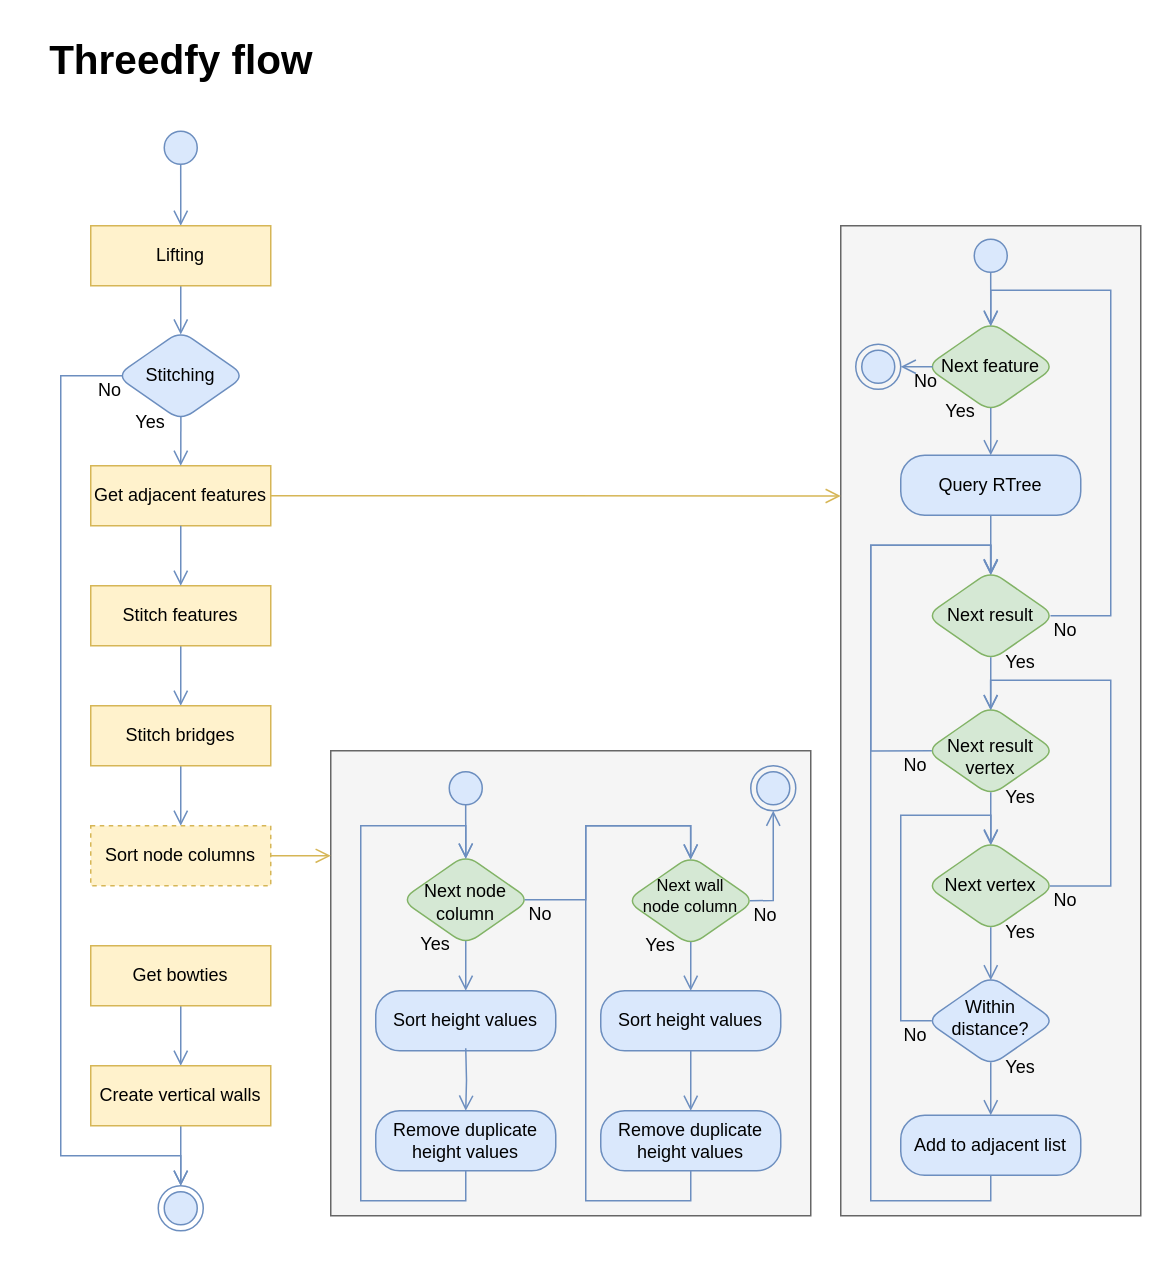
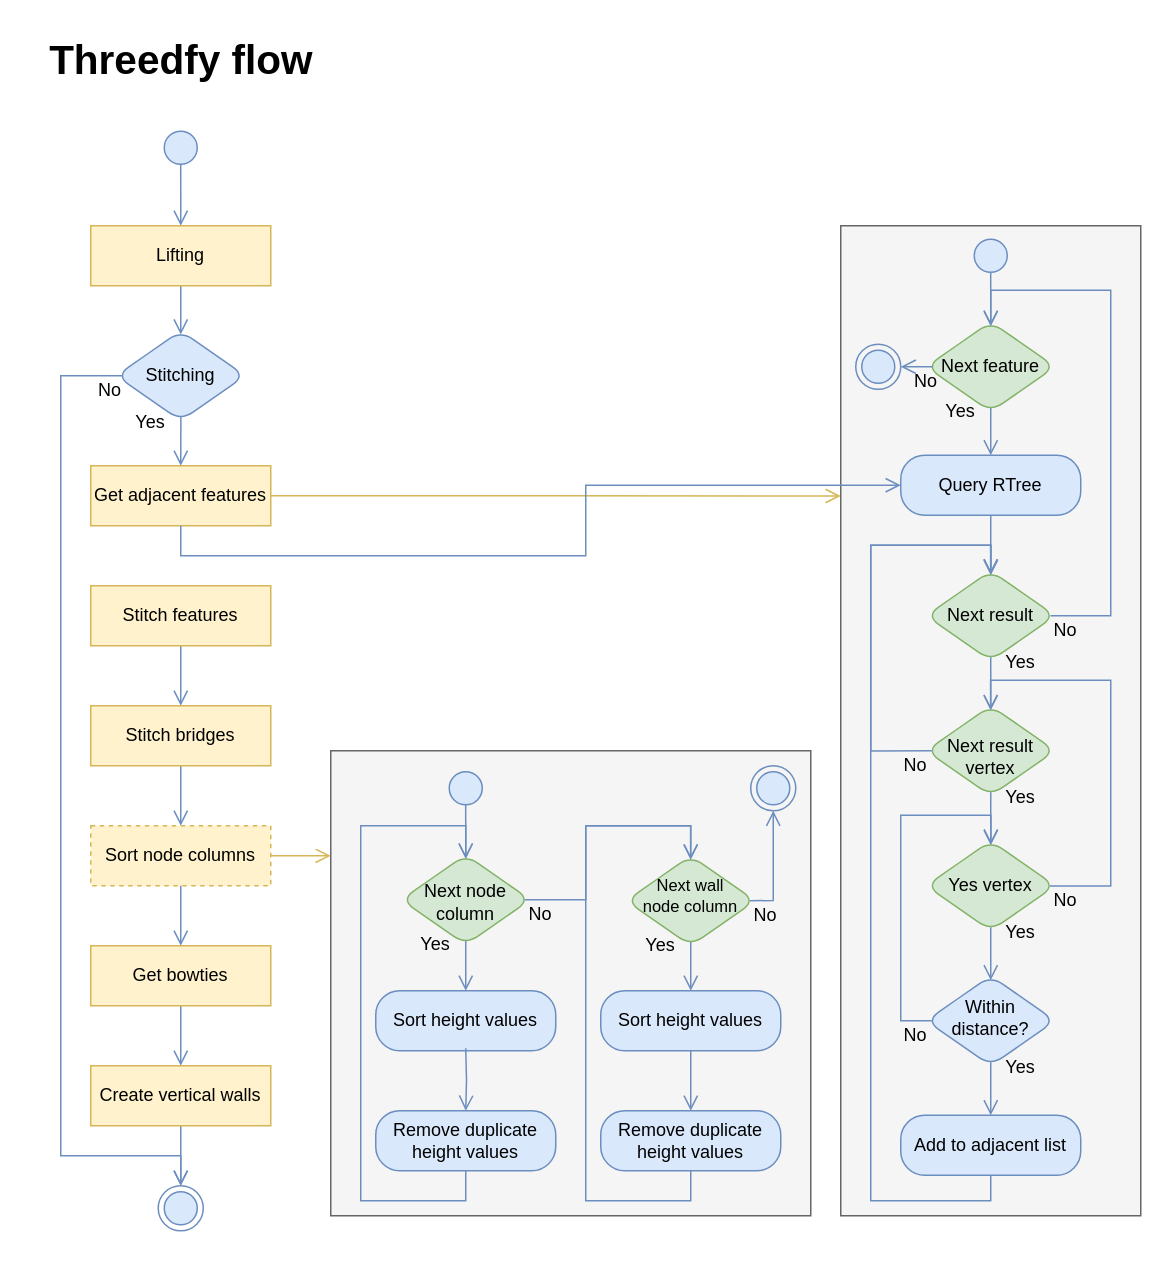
edge "Get adjacent features" -> "Stitch features": now "Get adjacent features" -> "Query RTree"
node "Next vertex": label "Next vertex" -> "Yes vertex"
edge "Sort node columns" -> "Get bowties": added
